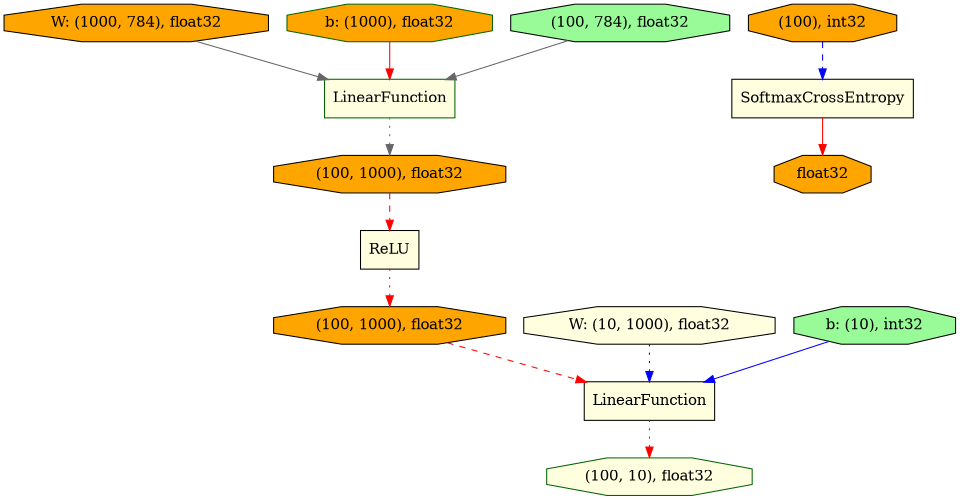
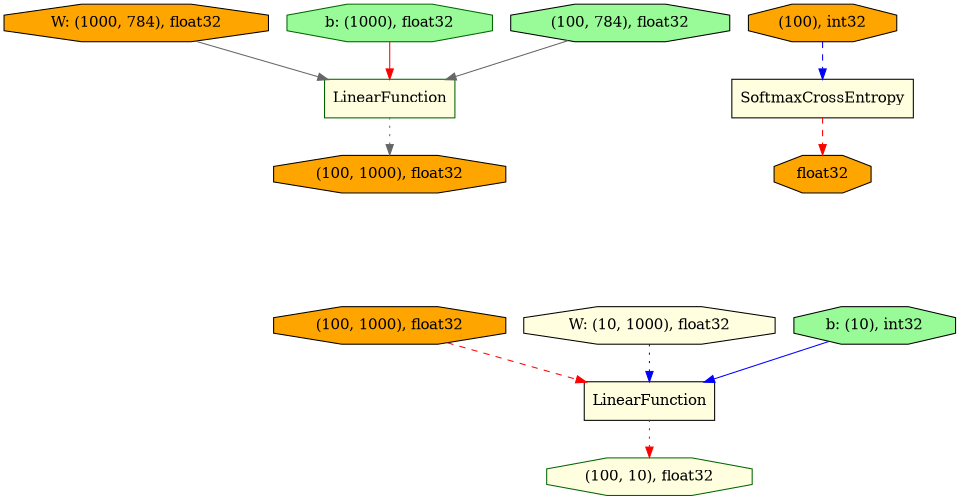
node "b: (1000), float32": fillcolor orange -> palegreen
edge "SoftmaxCrossEntropy" -> "float32": style solid -> dashed
node "ReLU": removed
